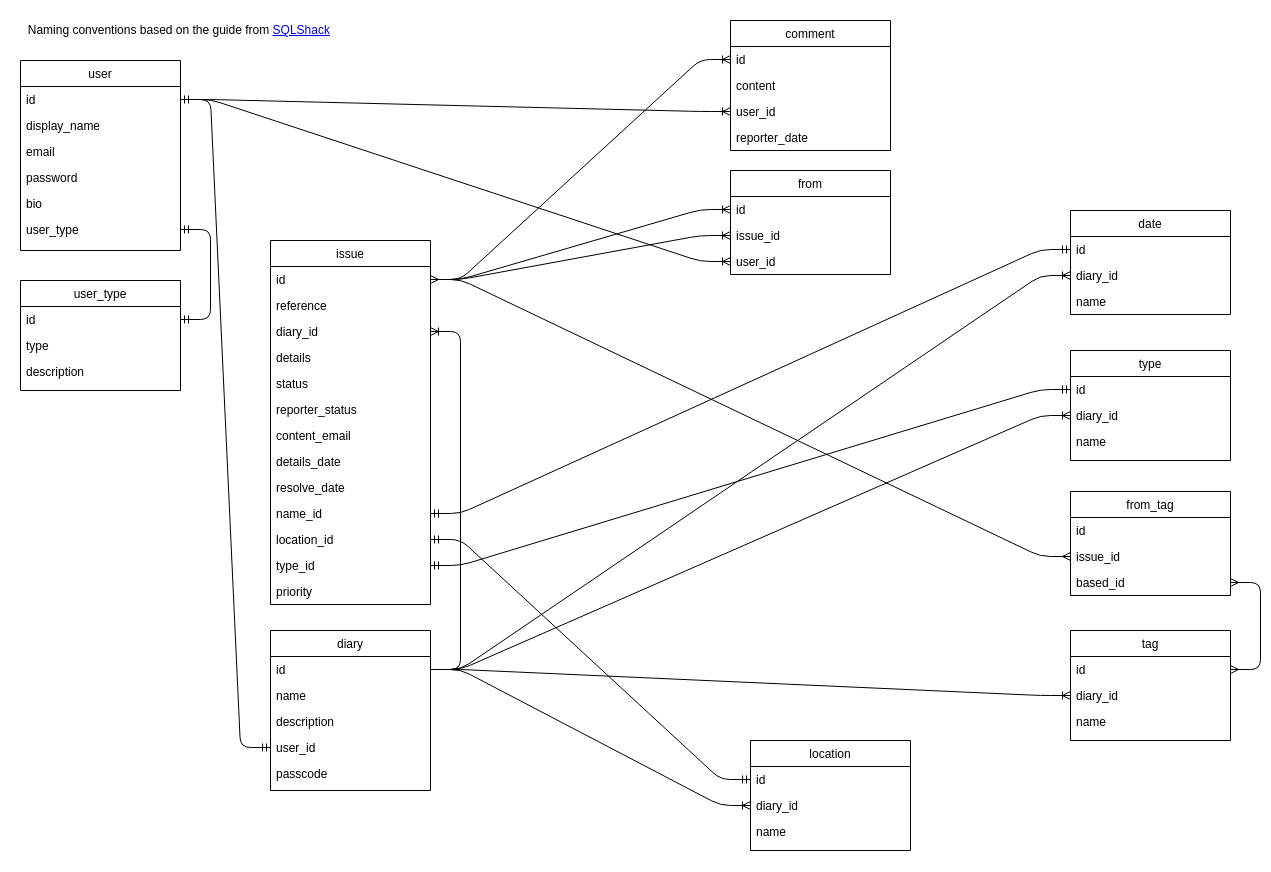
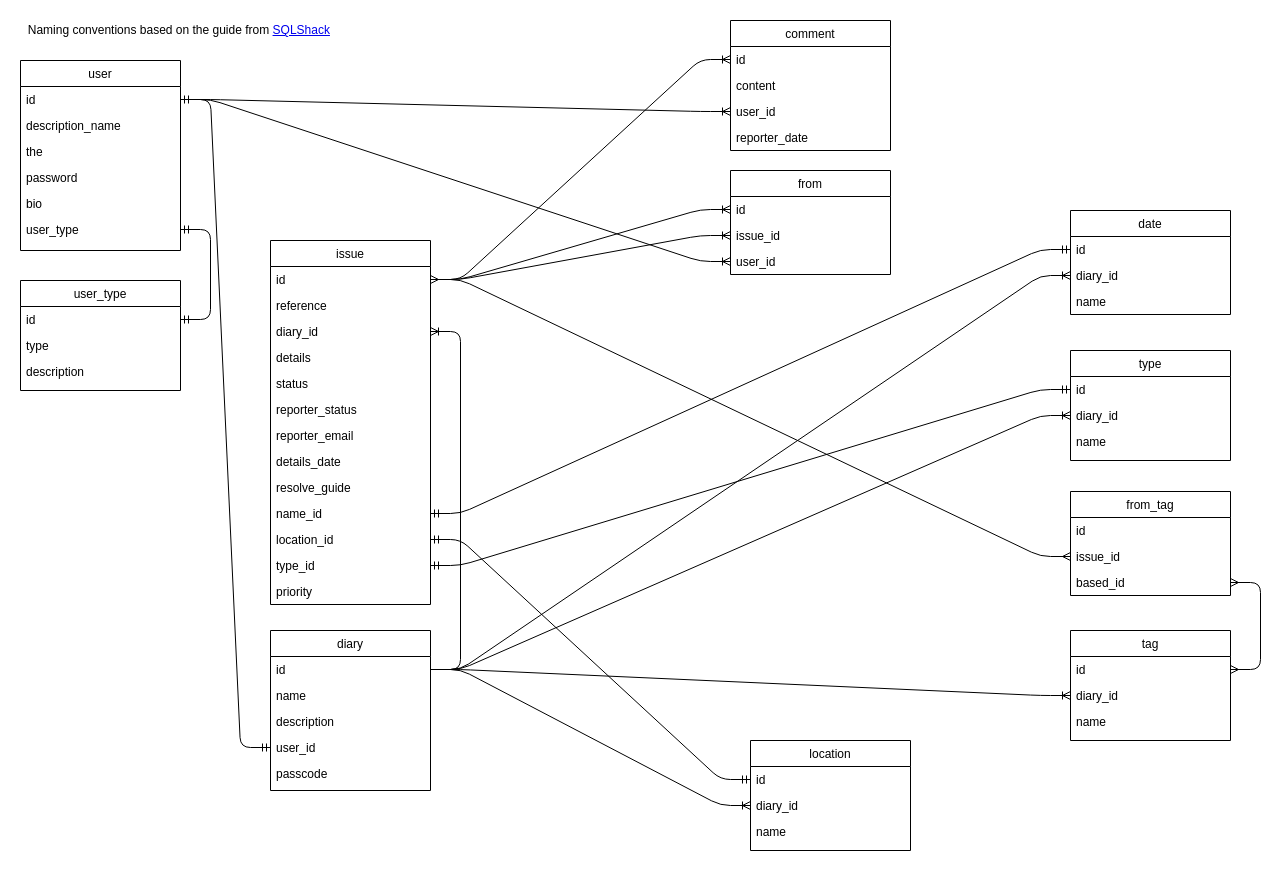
node "display_name": label "display_name" -> "description_name"
node "email": label "email" -> "the"
node "content_email": label "content_email" -> "reporter_email"
node "resolve_date": label "resolve_date" -> "resolve_guide"
